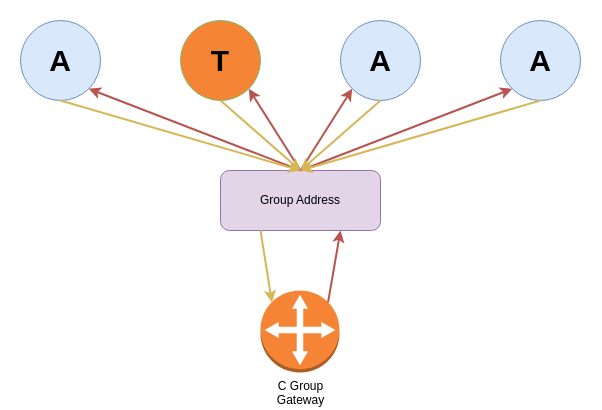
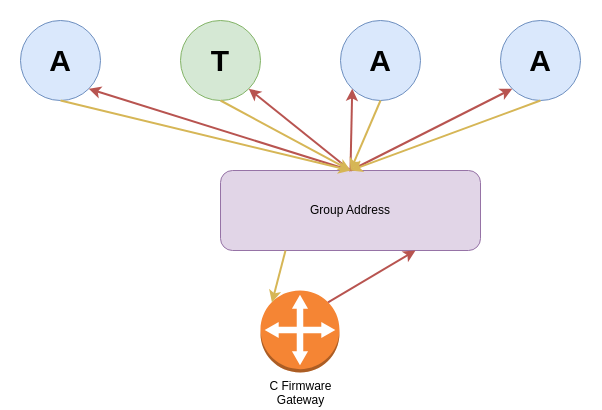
node "T": fillcolor #f58534 -> #d5e8d4
node "Group Address": size 160x60 -> 260x80
node "C Group Gateway": label "C Group Gateway" -> "C Firmware Gateway"
